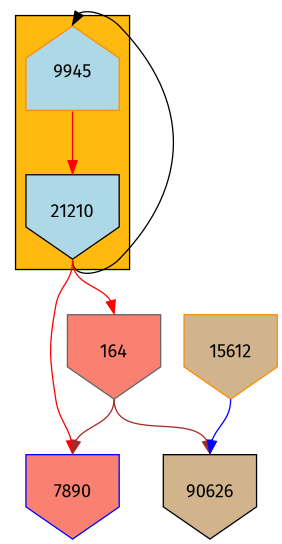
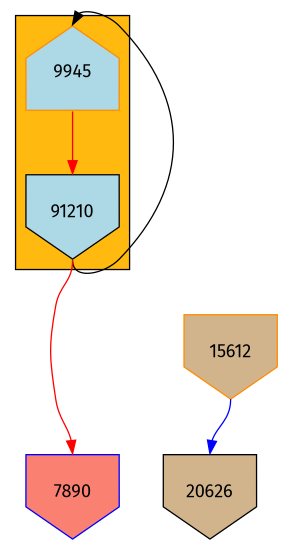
node "21210": label "21210" -> "91210"
node "164": removed
node "90626": label "90626" -> "20626"
